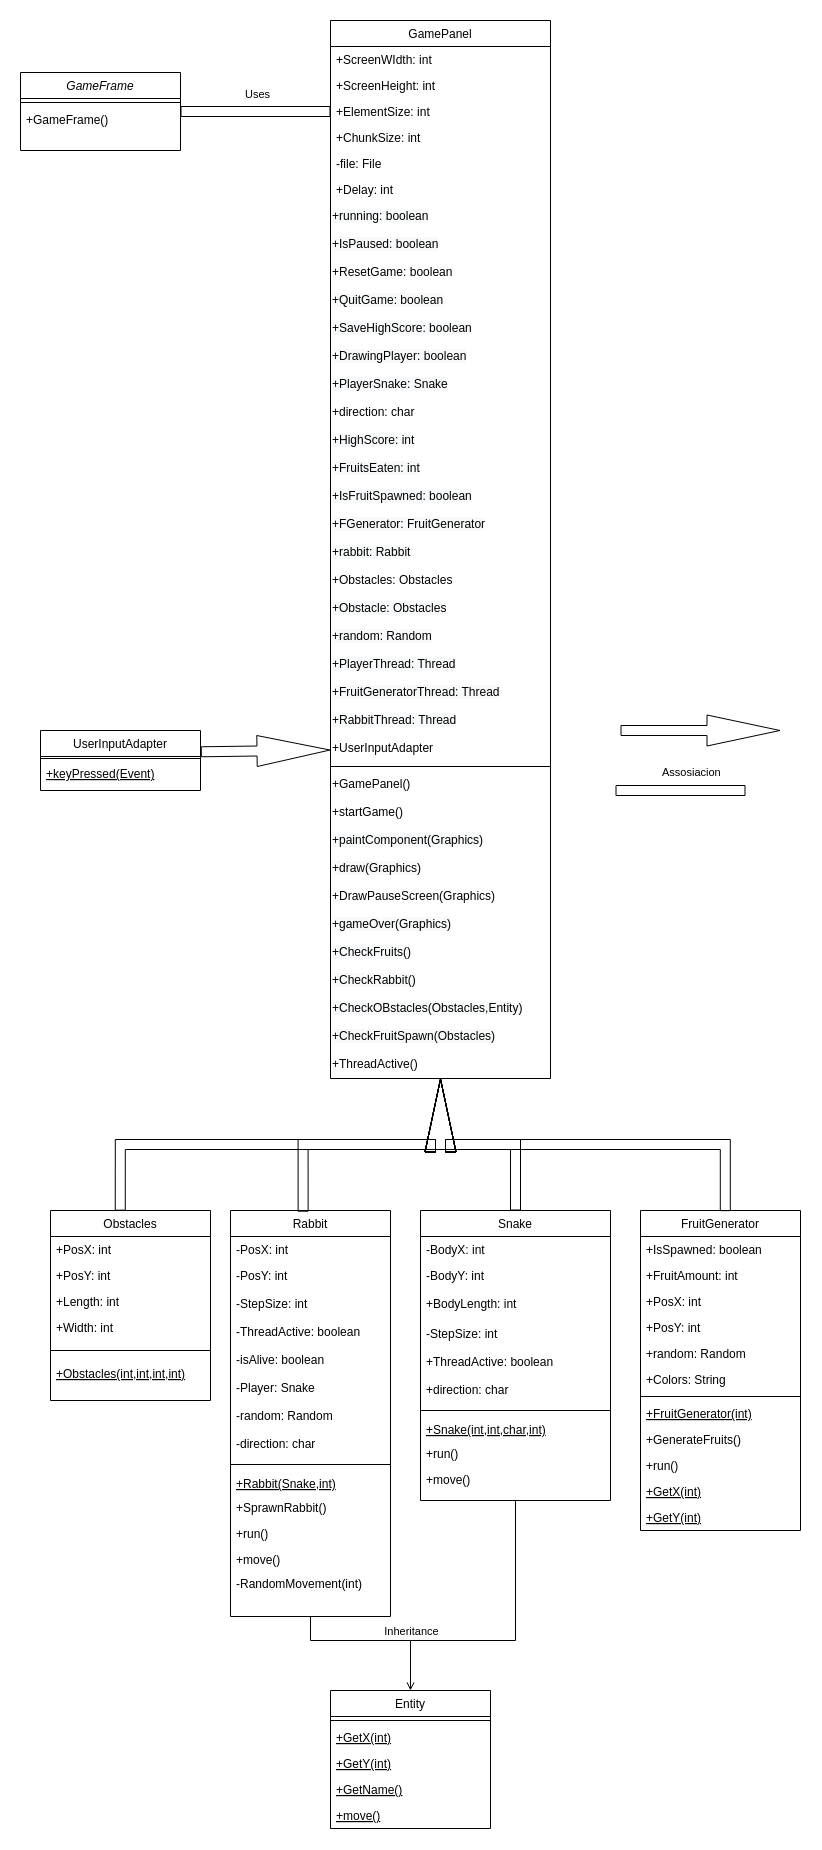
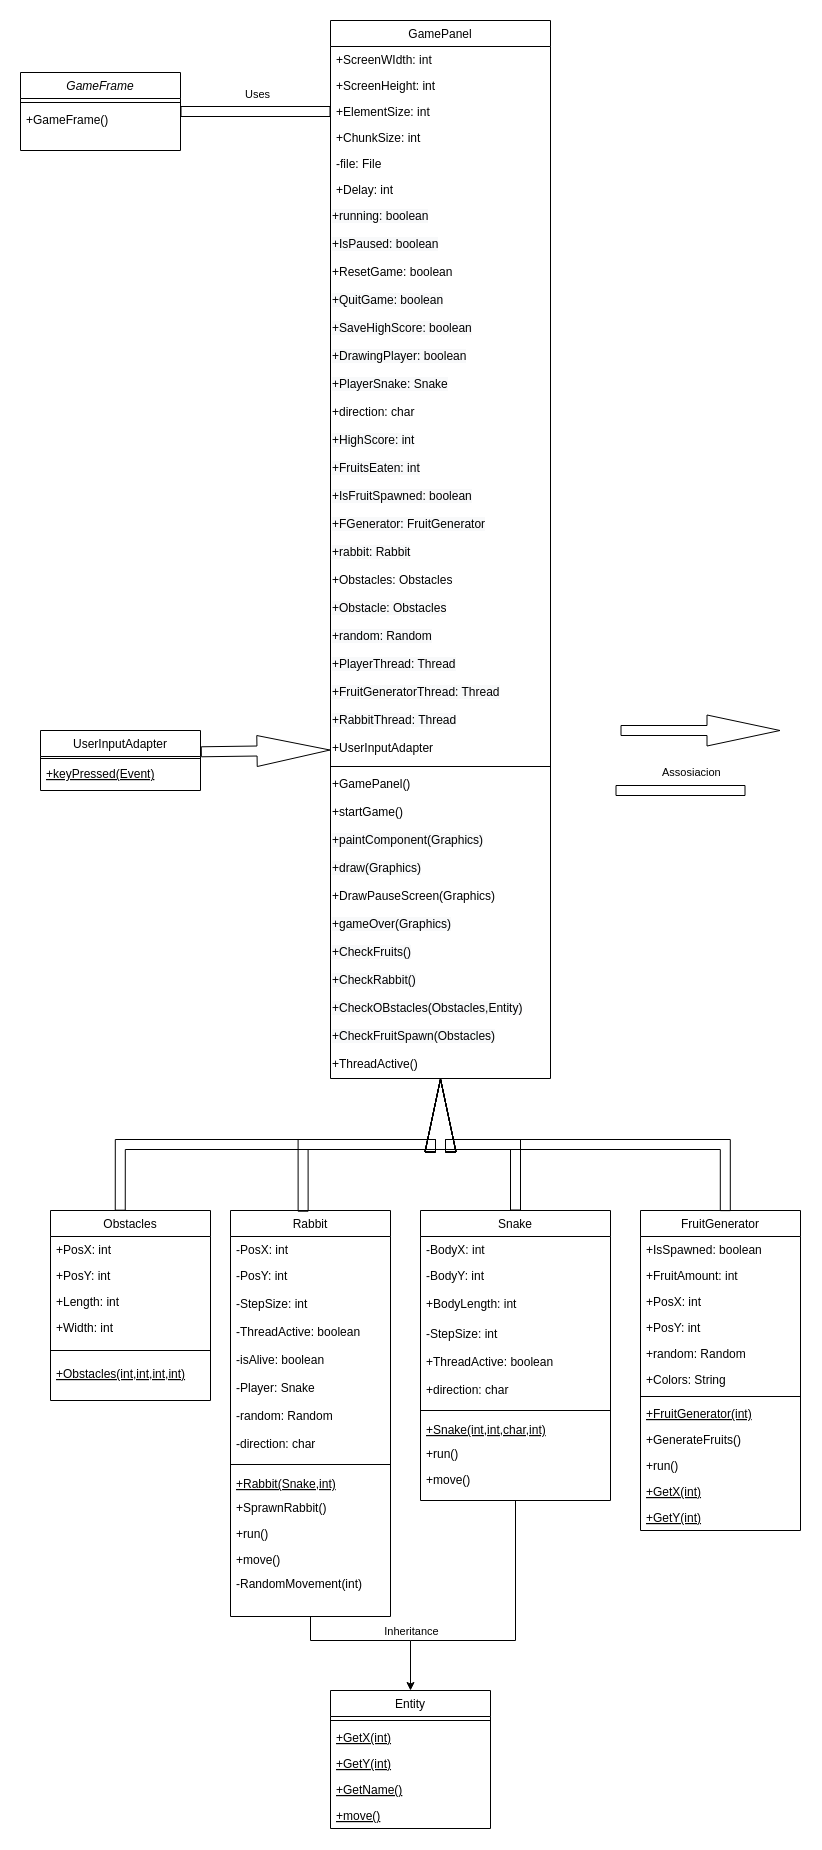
edge "Rabbit" -> "Entity": arrowhead open -> classic
